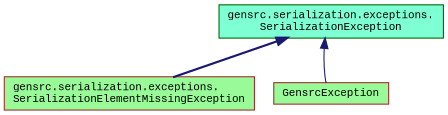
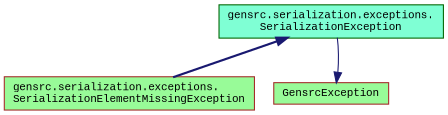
edge "GensrcException" -> "gensrc.serialization.exceptions. SerializationException": reversed
